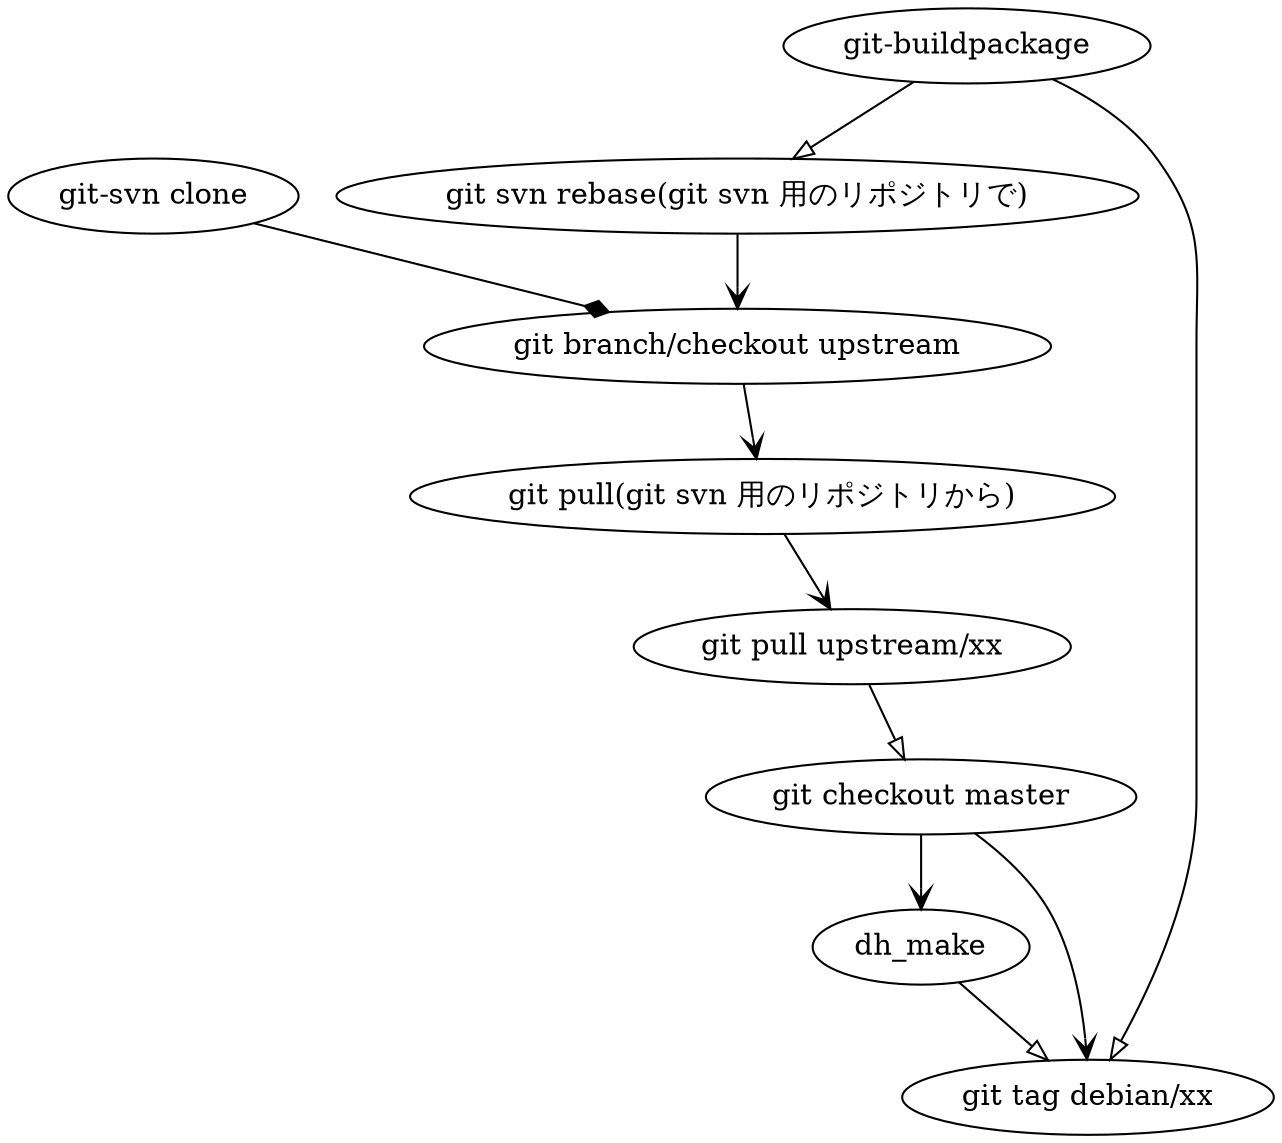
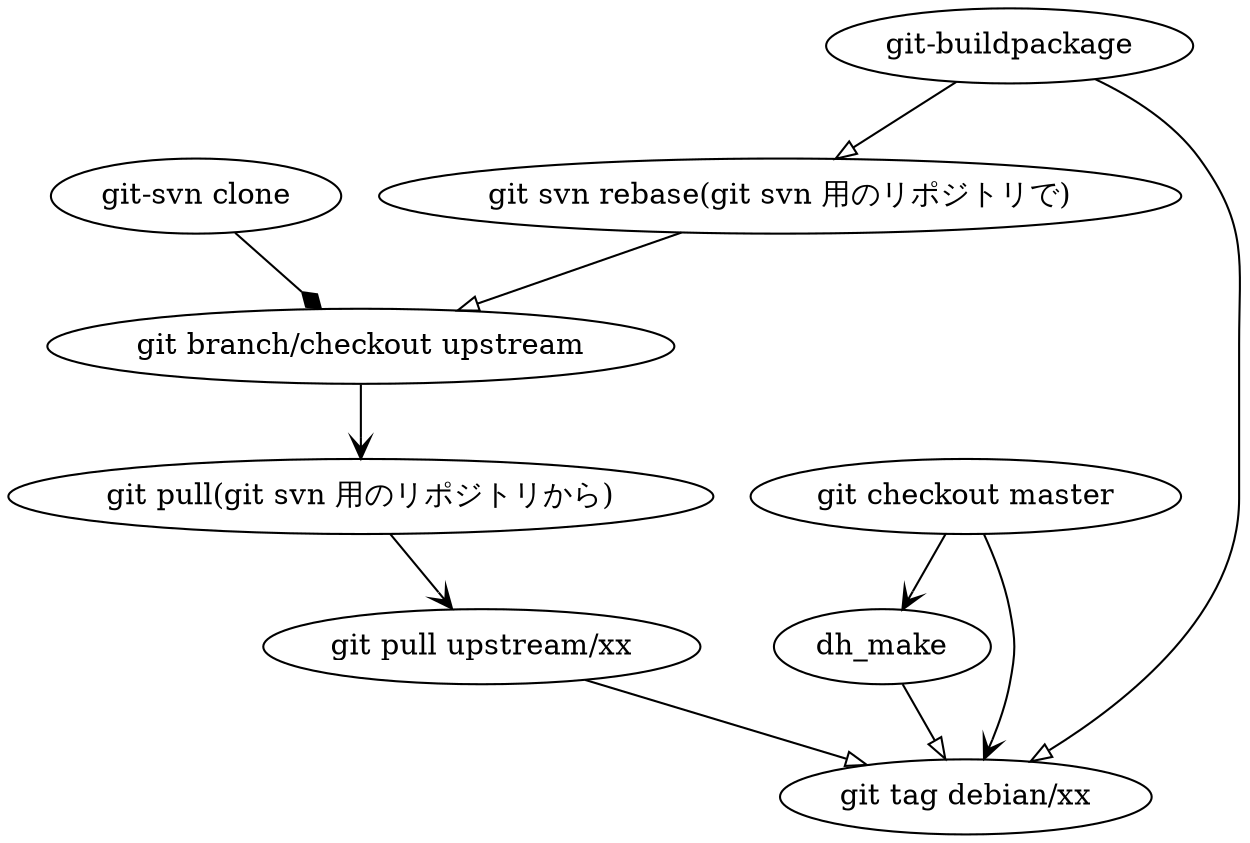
edge "git svn rebase(git svn 用のリポジトリで)" -> "git branch/checkout upstream": arrowhead vee -> onormal
edge "git pull upstream/xx" -> "git checkout master": now "git pull upstream/xx" -> "git tag debian/xx"
